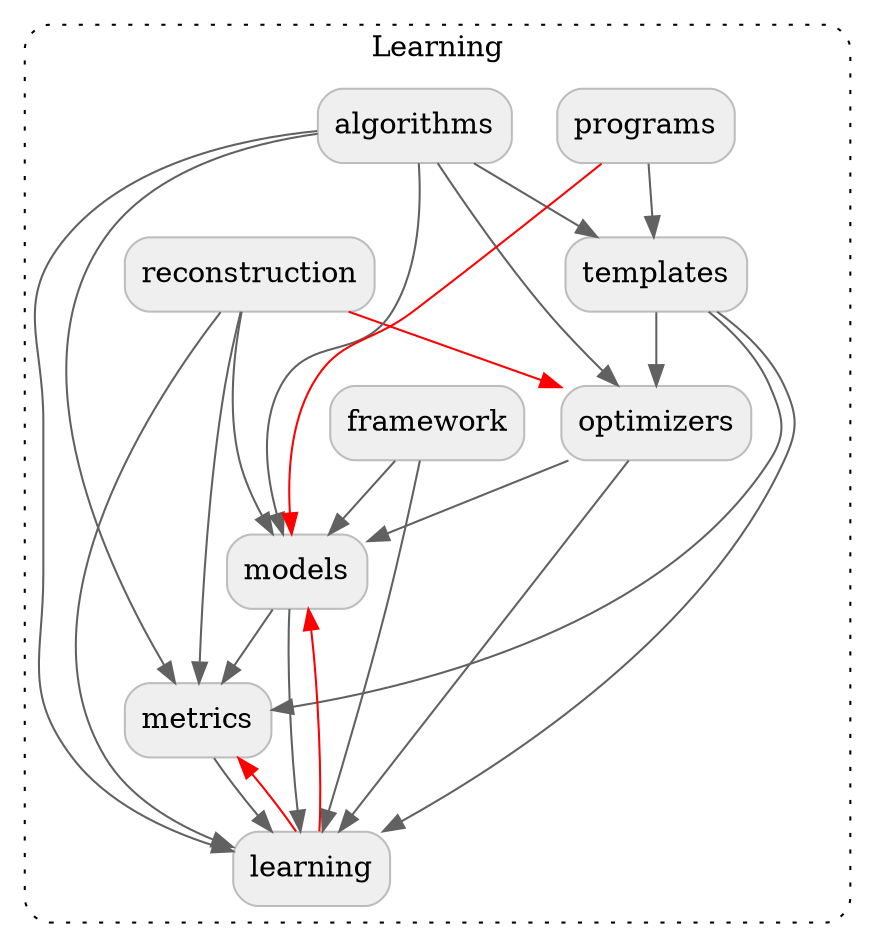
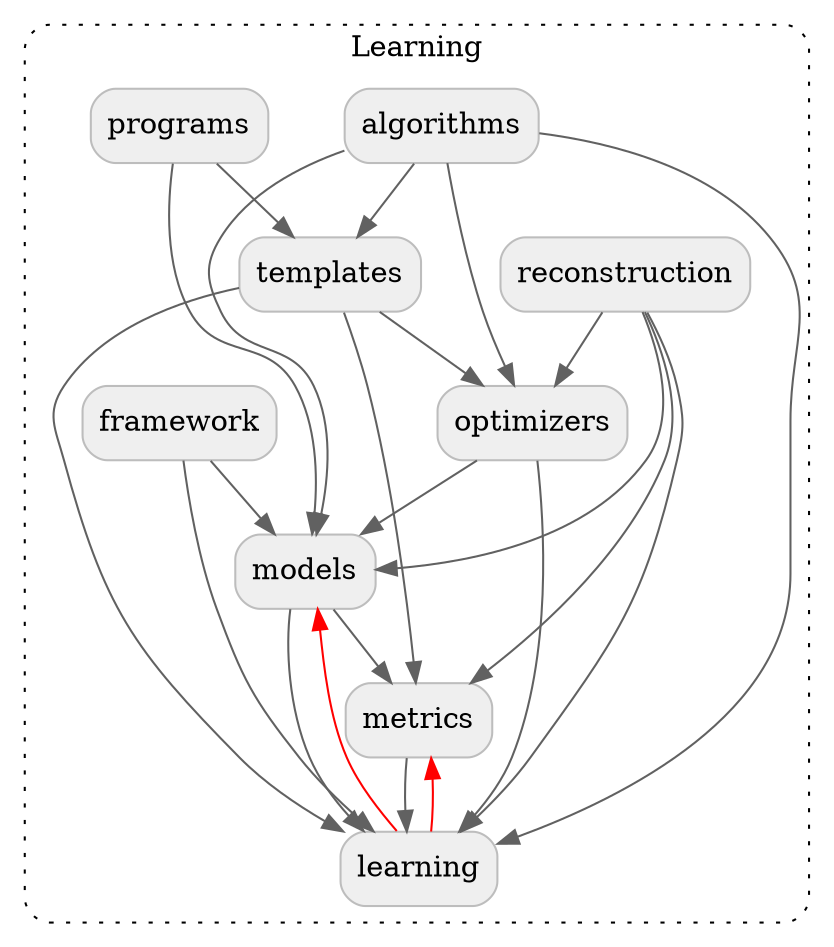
edge "programs" -> "models": color #ff0000 -> #616161
edge "algorithms" -> "metrics": removed
edge "reconstruction" -> "optimizers": color #ff0000 -> #616161
